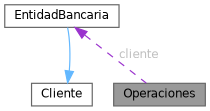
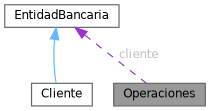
edge "EntidadBancaria" -> "Cliente": reversed
